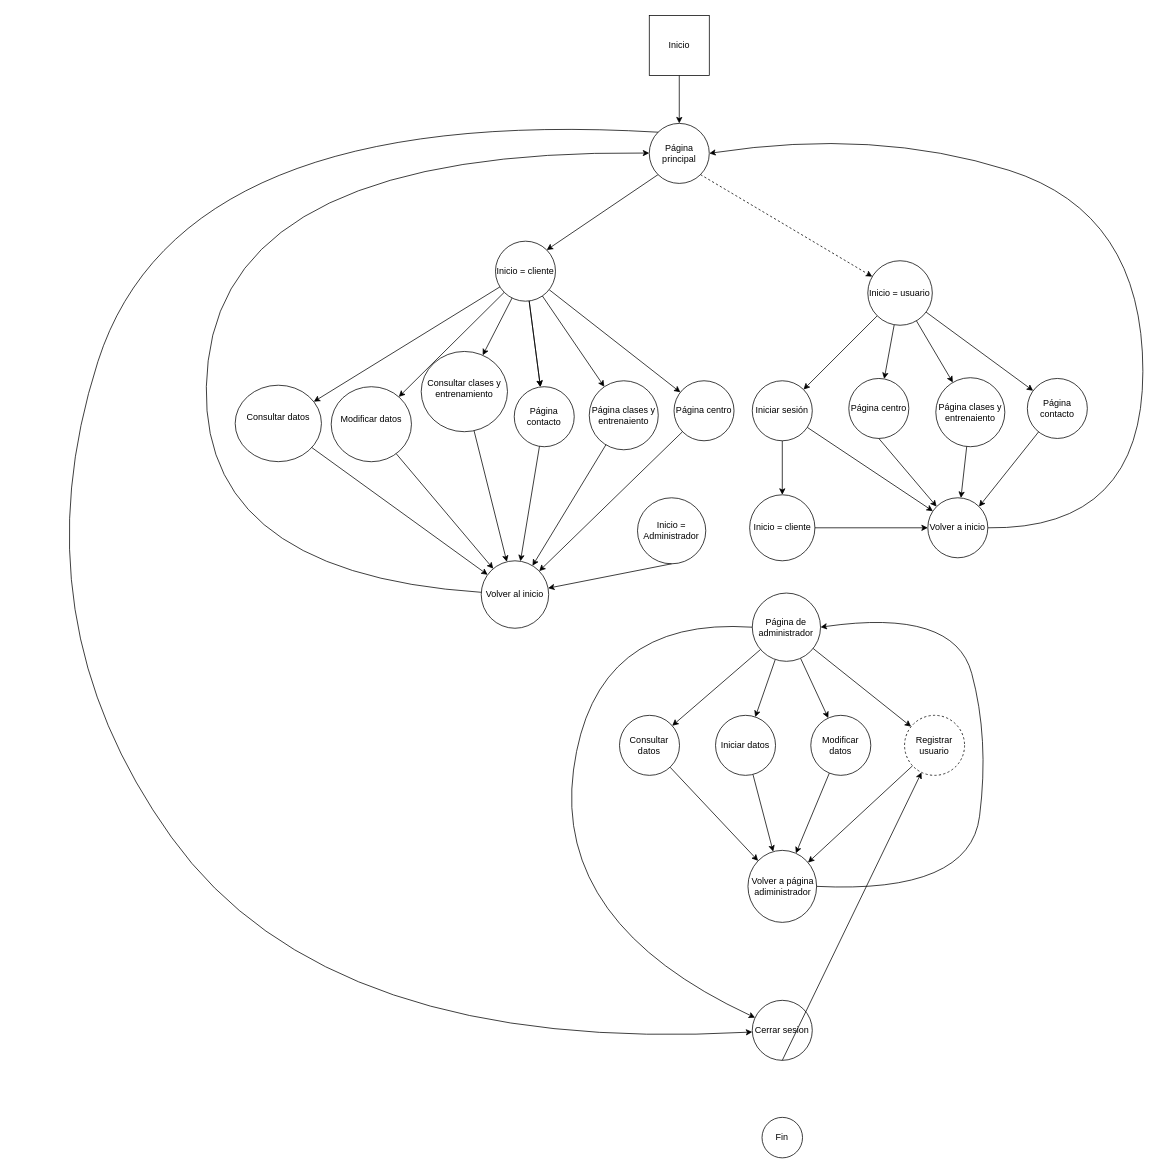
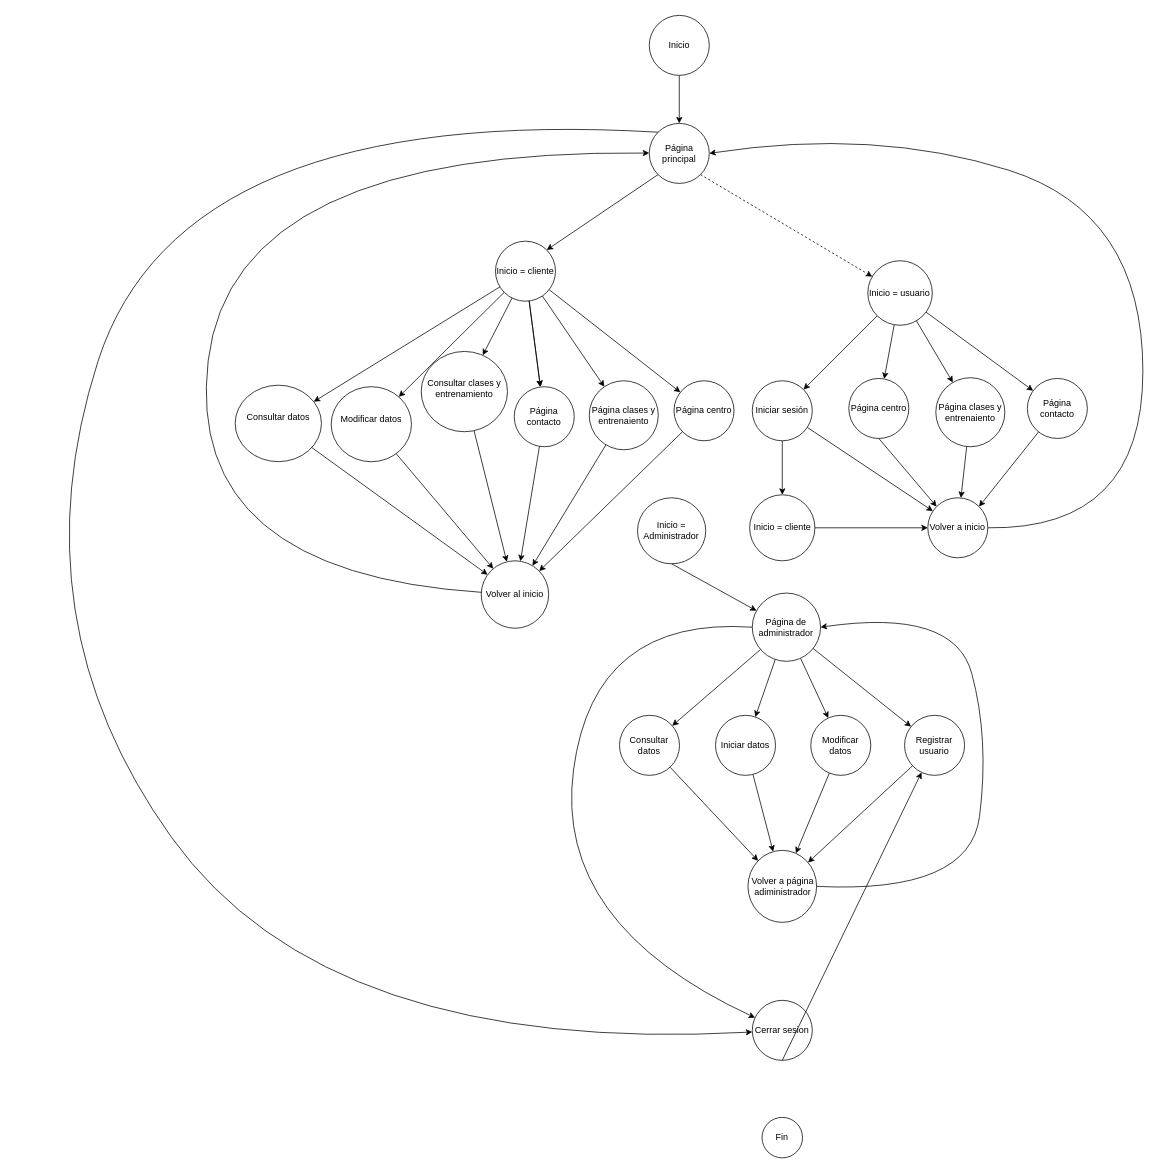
node "Inicio": shape rectangle -> ellipse
edge "Inicio = Administrador" -> "Volver al inicio": now "Inicio = Administrador" -> "Página de administrador"
node "Registrar usuario": style dashed -> solid
